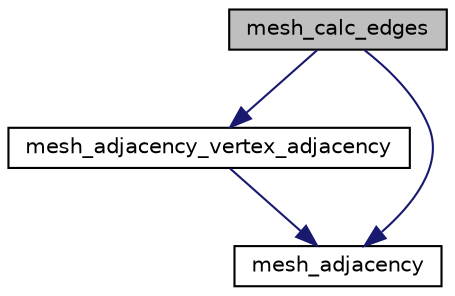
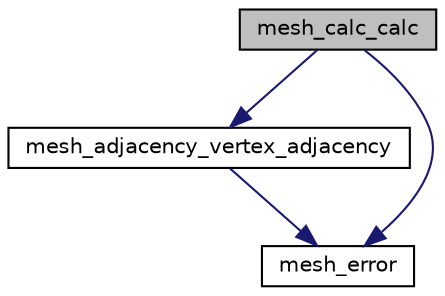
node "mesh_calc_edges": label "mesh_calc_edges" -> "mesh_calc_calc"
node "mesh_adjacency": label "mesh_adjacency" -> "mesh_error"
